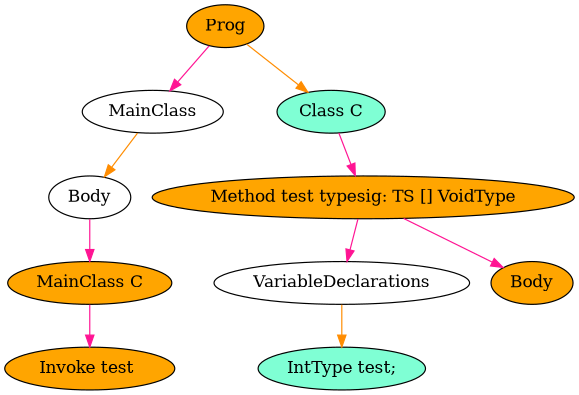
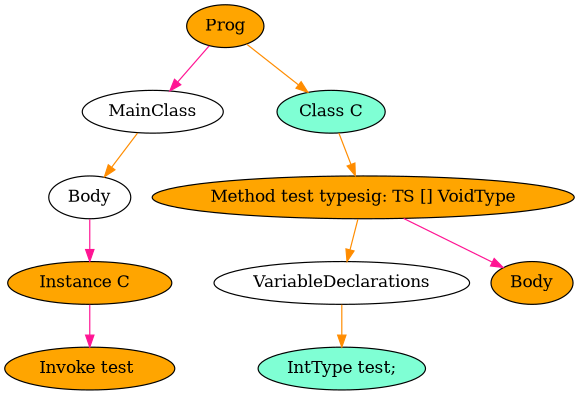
edge "Class C" -> "Method test typesig: TS [] VoidType": color deeppink -> darkorange
edge "Method test typesig: TS [] VoidType" -> "VariableDeclarations": color deeppink -> darkorange
node "MainClass C": label "MainClass C" -> "Instance C"
